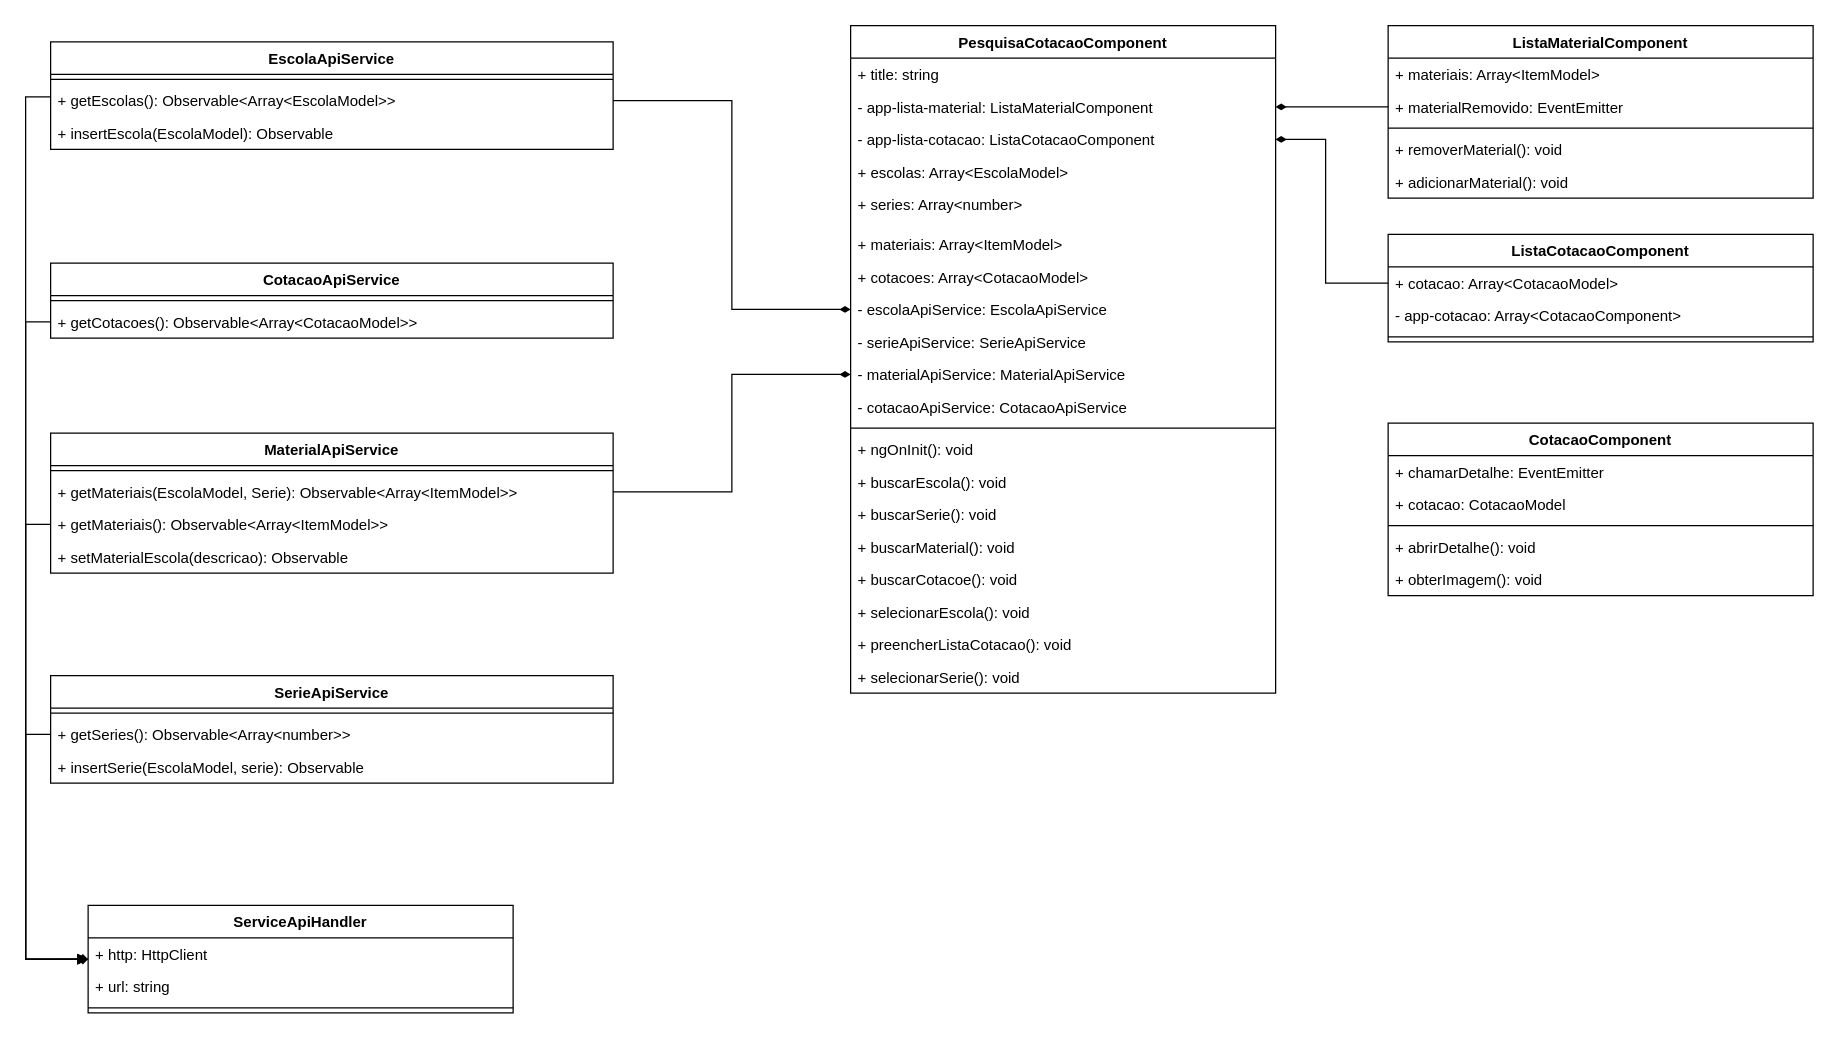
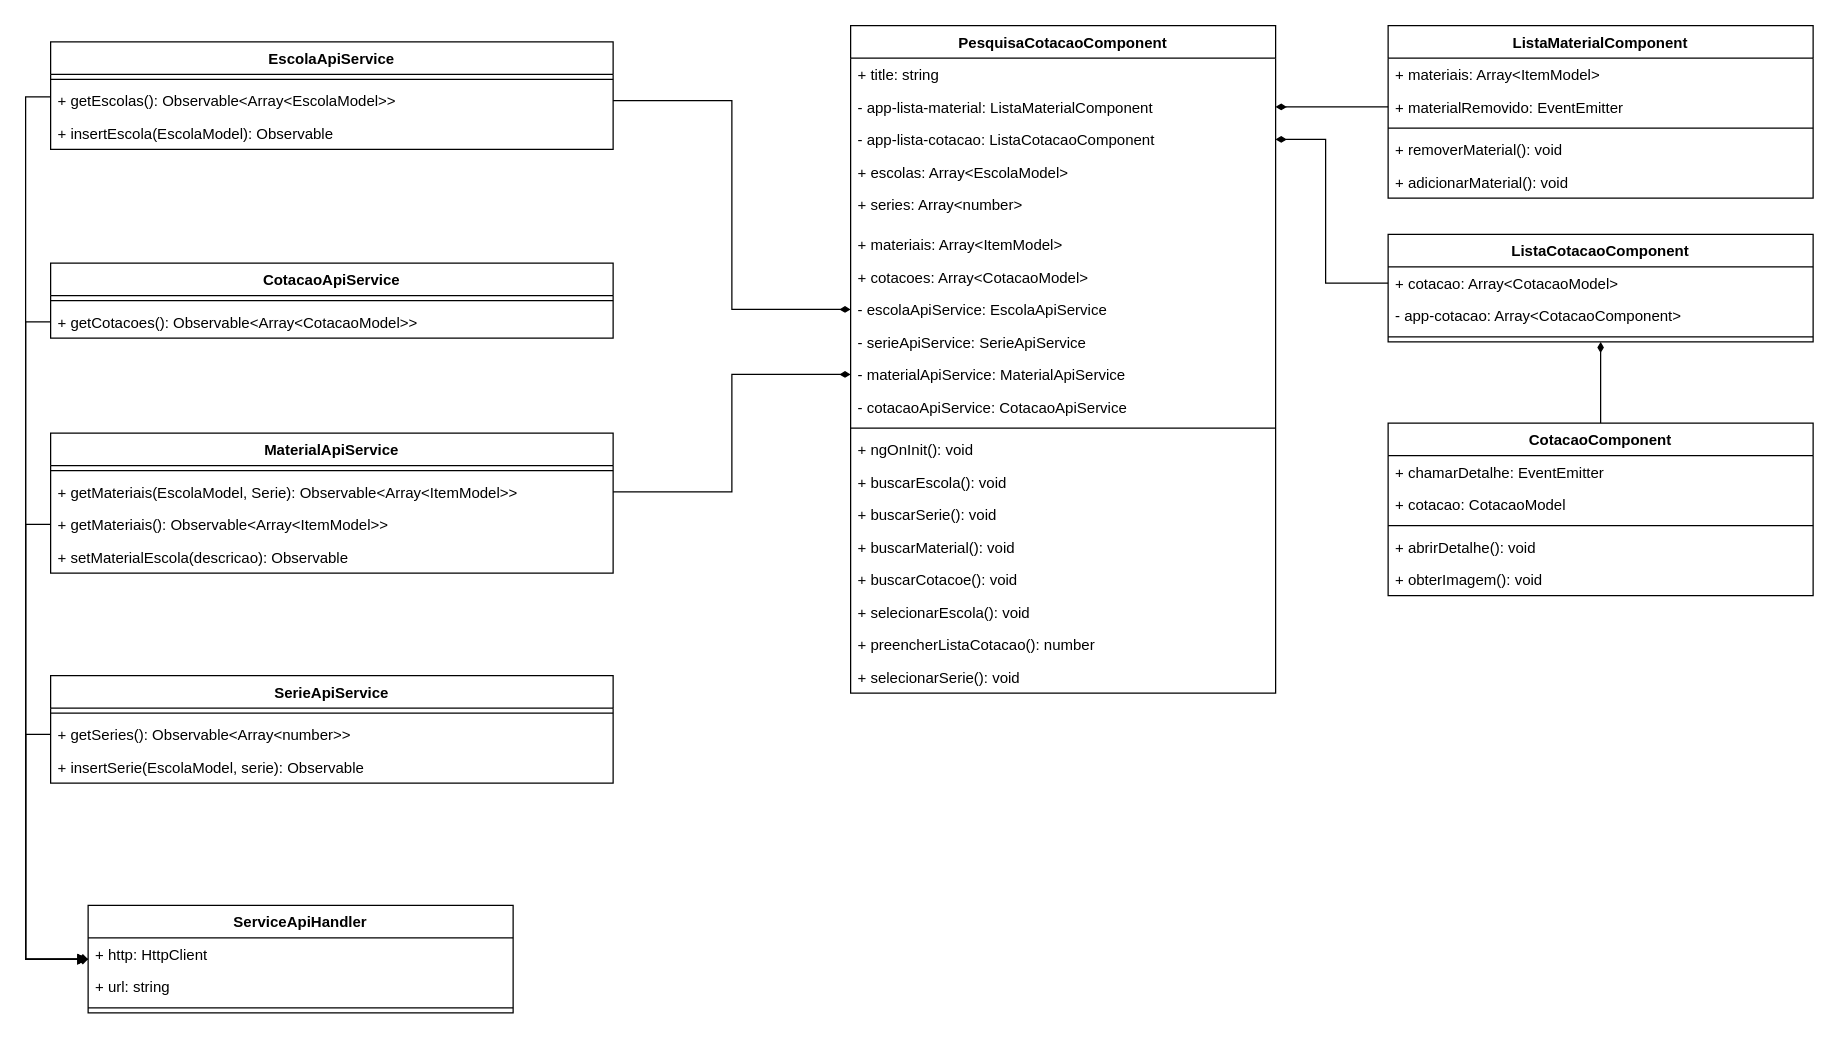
edge "CotacaoComponent" -> "ListaCotacaoComponent": added
node "+ preencherListaCotacao(): void": label "+ preencherListaCotacao(): void" -> "+ preencherListaCotacao(): number"
